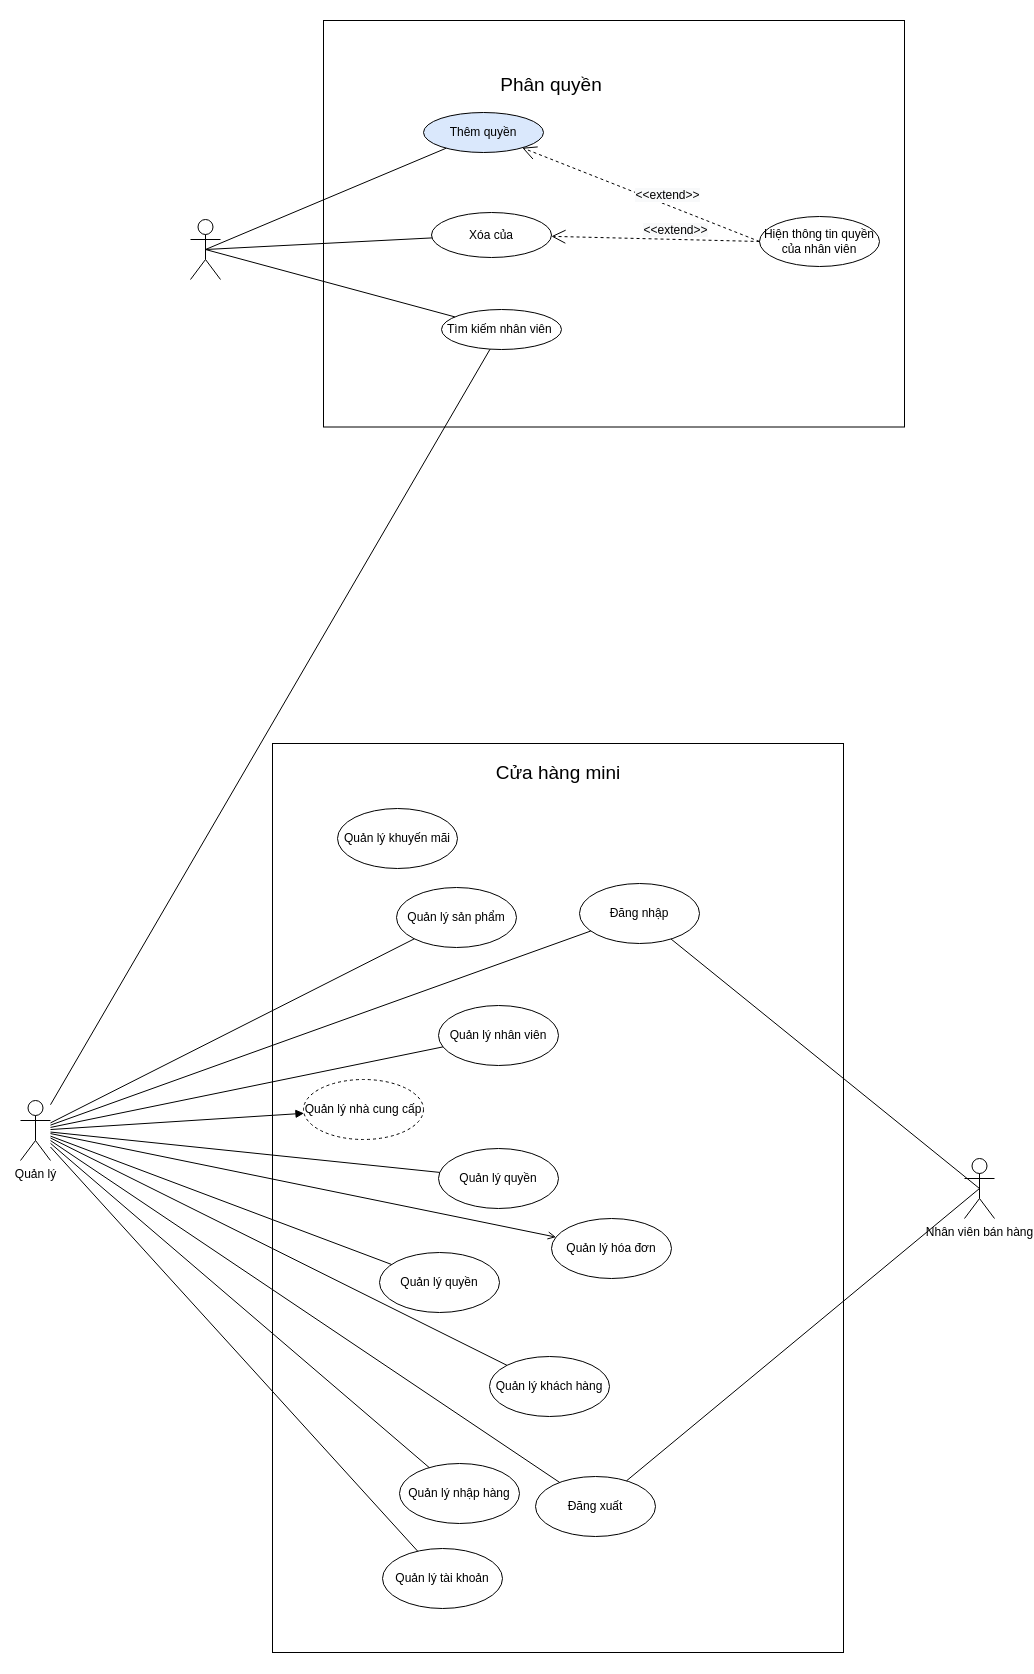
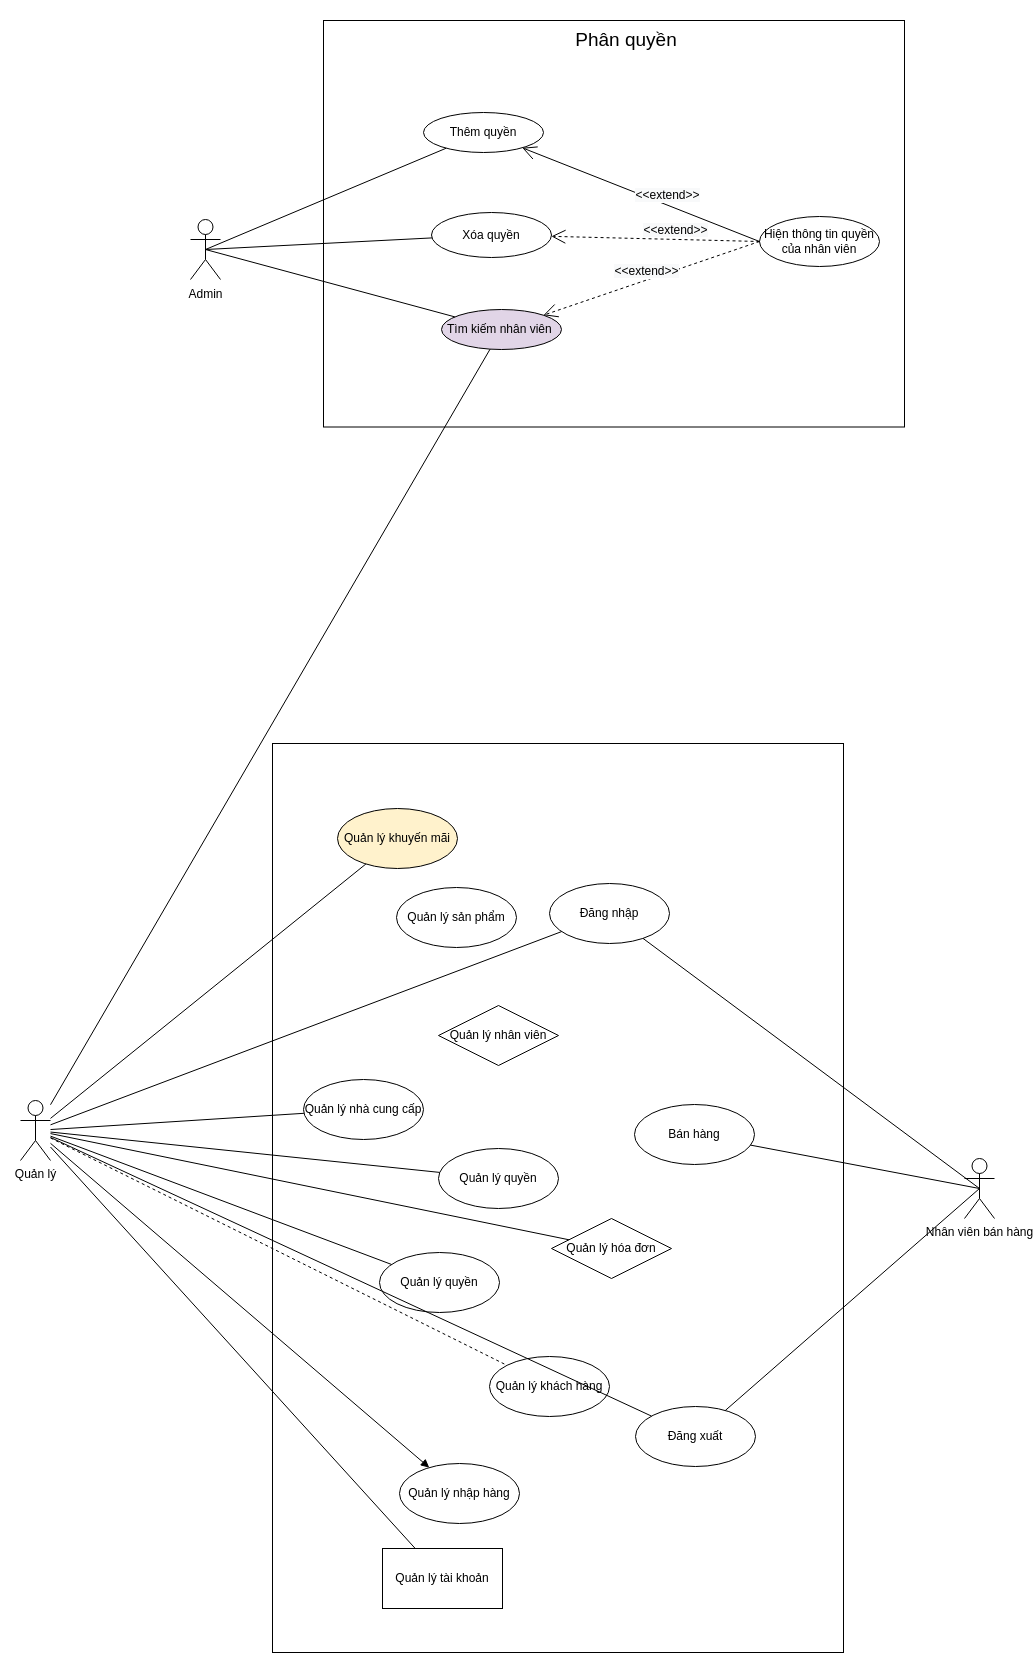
node "Phân quyền": moved (552, 86) -> (627, 41)
node "Thêm quyền": fillcolor #dae8fc -> #ffffff
edge "Hiện thông tin quyền của nhân viên" -> "Thêm quyền": style dashed -> solid
node "Xóa của": label "Xóa của" -> "Xóa quyền"
edge "Hiện thông tin quyền của nhân viên" -> "Tìm kiếm nhân viên": added, label "<<extend>>"
node "Admin": added
node "Tìm kiếm nhân viên": fillcolor #ffffff -> #e1d5e7
node "Cửa hàng mini": removed
node "Quản lý khuyến mãi": fillcolor #ffffff -> #fff2cc
node "Đăng nhập": moved (640, 914) -> (610, 914)
edge "Quản lý sản phẩm" -- "Quản lý": removed
node "Quản lý nhân viên": shape ellipse -> diamond
edge "Quản lý nhân viên" -- "Quản lý": now "Quản lý khuyến mãi" -- "Quản lý"
node "Quản lý nhà cung cấp": style dashed -> solid
edge "Quản lý" -> "Quản lý nhà cung cấp": arrowhead block -> none
node "Bán hàng": added
edge "Bán hàng" -- "Nhân viên bán hàng": added
edge "Quản lý" -> "Quản lý hóa đơn": arrowhead open -> none
node "Quản lý hóa đơn": shape ellipse -> diamond
edge "Quản lý" -- "Quản lý khách hàng": style solid -> dashed
edge "Quản lý" -- "Quản lý nhập hàng": arrowhead none -> block
node "Đăng xuất": moved (596, 1507) -> (696, 1437)
node "Quản lý tài khoản": shape ellipse -> rectangle
